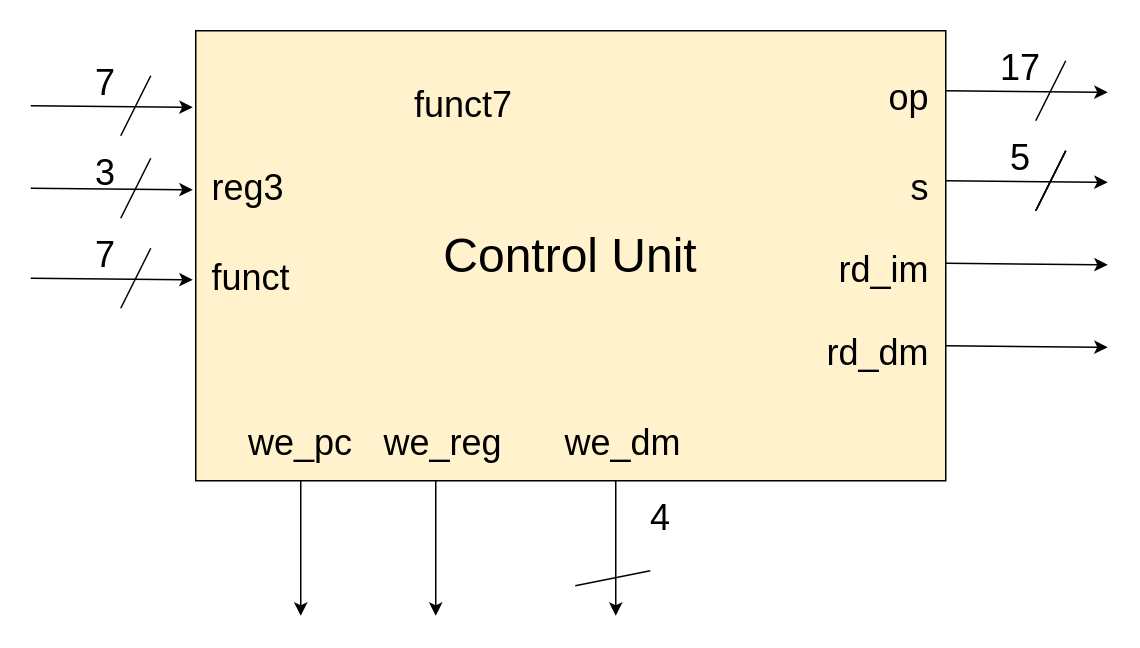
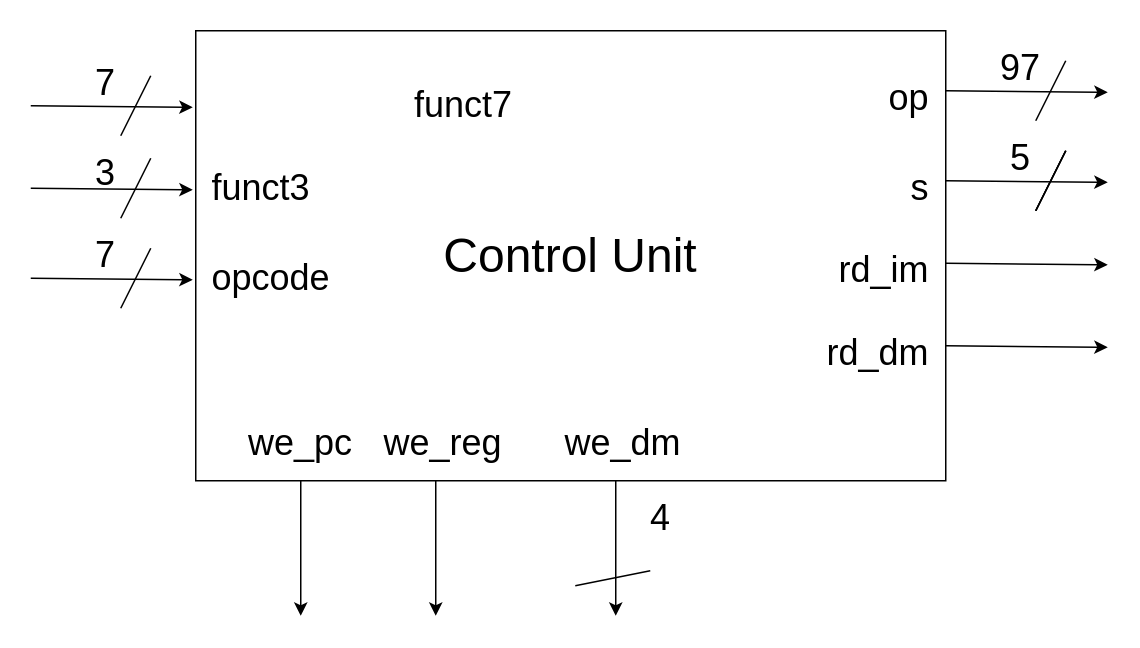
node "17": label "17" -> "97"
node "reg3": label "reg3" -> "funct3"
node "Control Unit": fillcolor #fff2cc -> #ffffff
node "funct": label "funct" -> "opcode"
